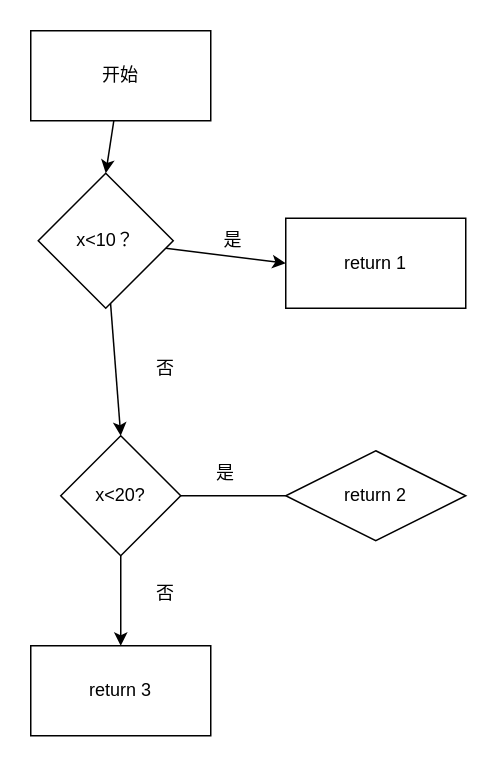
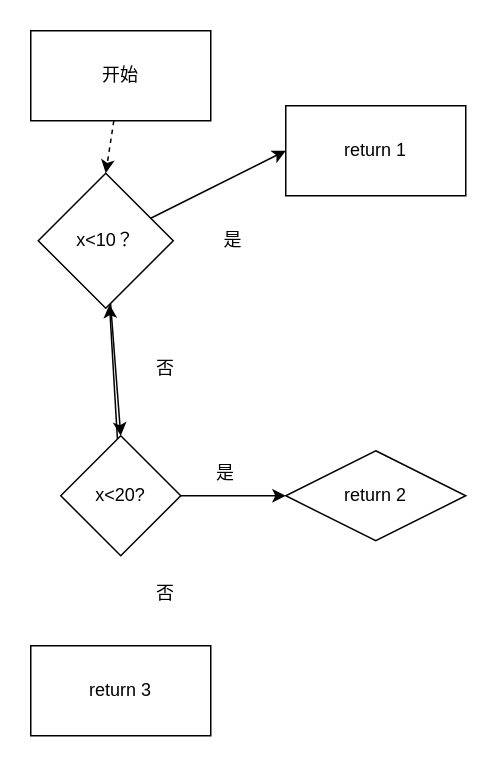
edge "开始" -> "x<10？": style solid -> dashed
node "return 1": moved (376, 263) -> (376, 151)
edge "x<20?" -- "return 2": arrowhead none -> classic
edge "x<20?" -> "return 3": now "x<20?" -> "x<10？"
